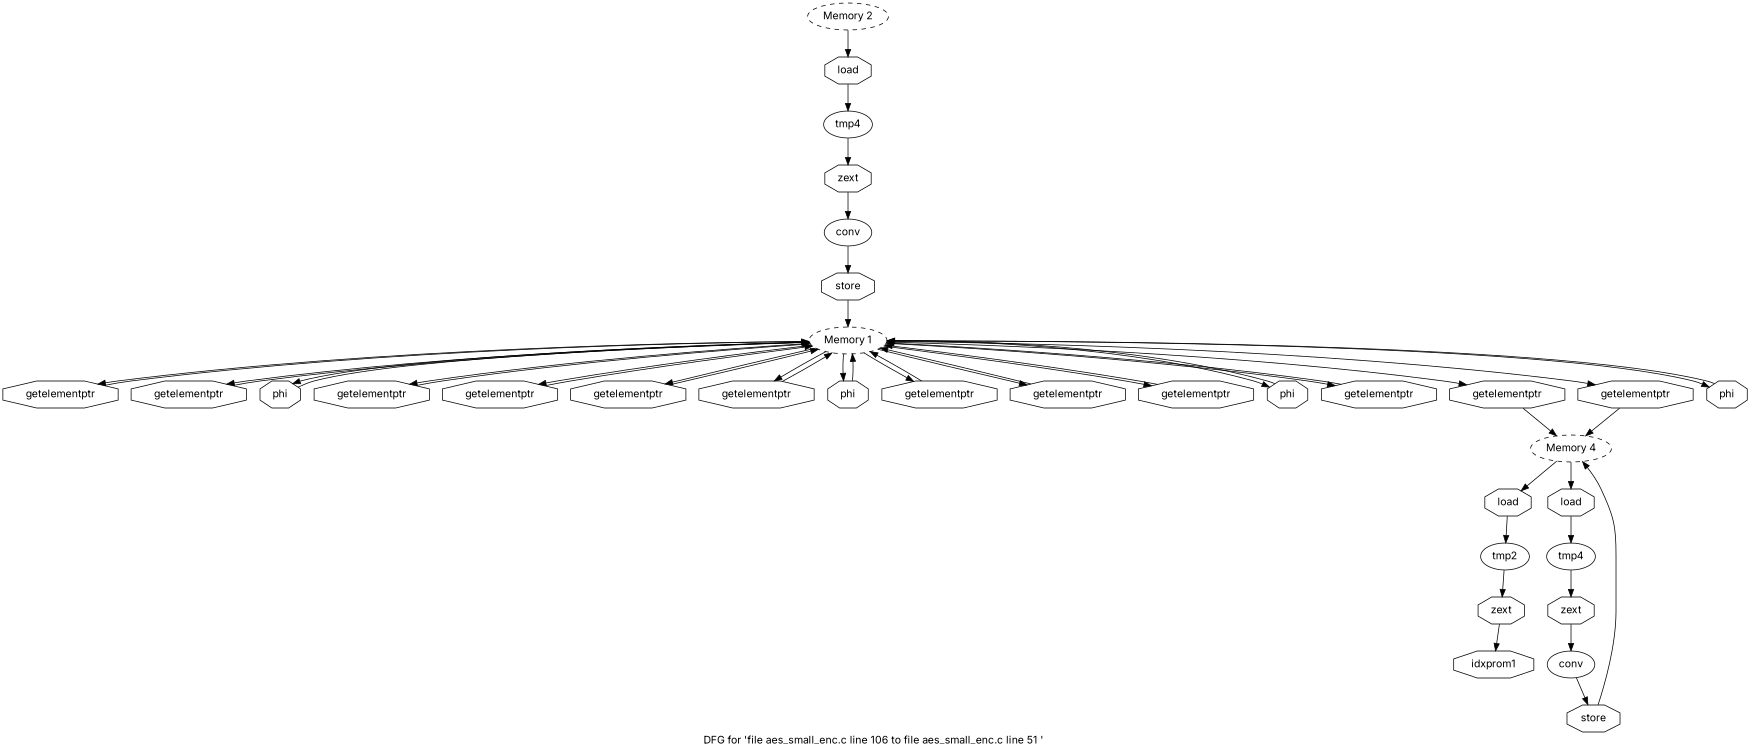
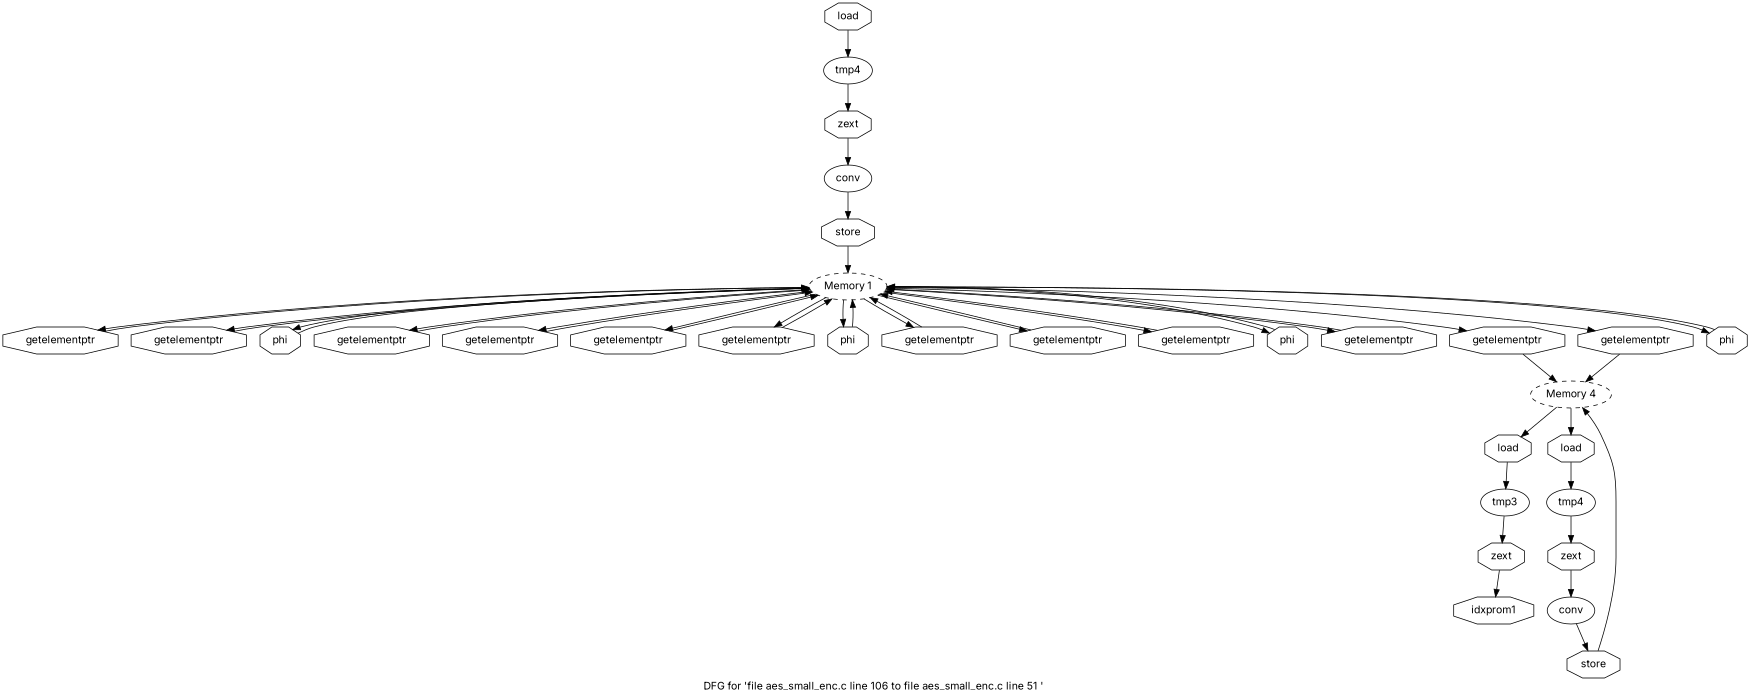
node "Memory 2": removed
node "tmp2": label "tmp2" -> "tmp3"
